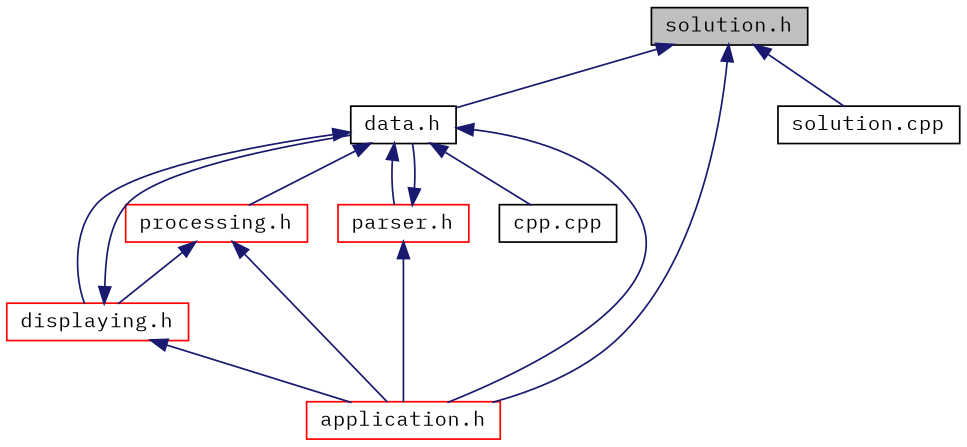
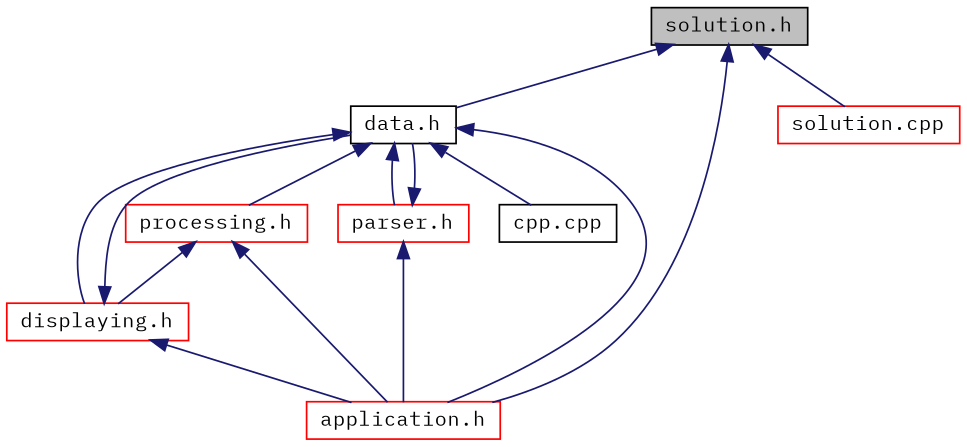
node "solution.cpp": color black -> red
